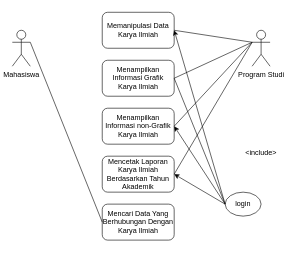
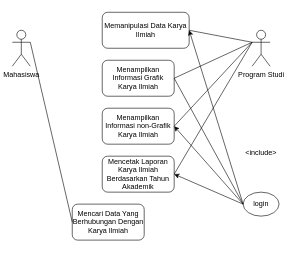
node "Memanipulasi Data Karya Ilmiah": size 72x36 -> 87x36
node "login": moved (243, 204) -> (261, 204)
node "Mencari Data Yang Berhubungan Dengan Karya Ilmiah": moved (138, 222) -> (108, 222)
